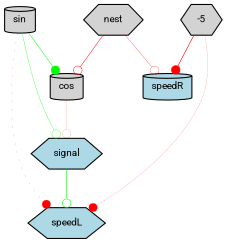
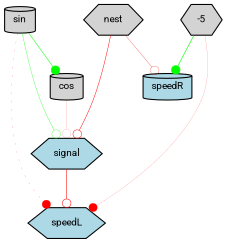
edge "nest" -> "cos": now "nest" -> "signal"
edge "-5" -> "speedR": color red -> green
edge "signal" -> "speedL": color green -> red
